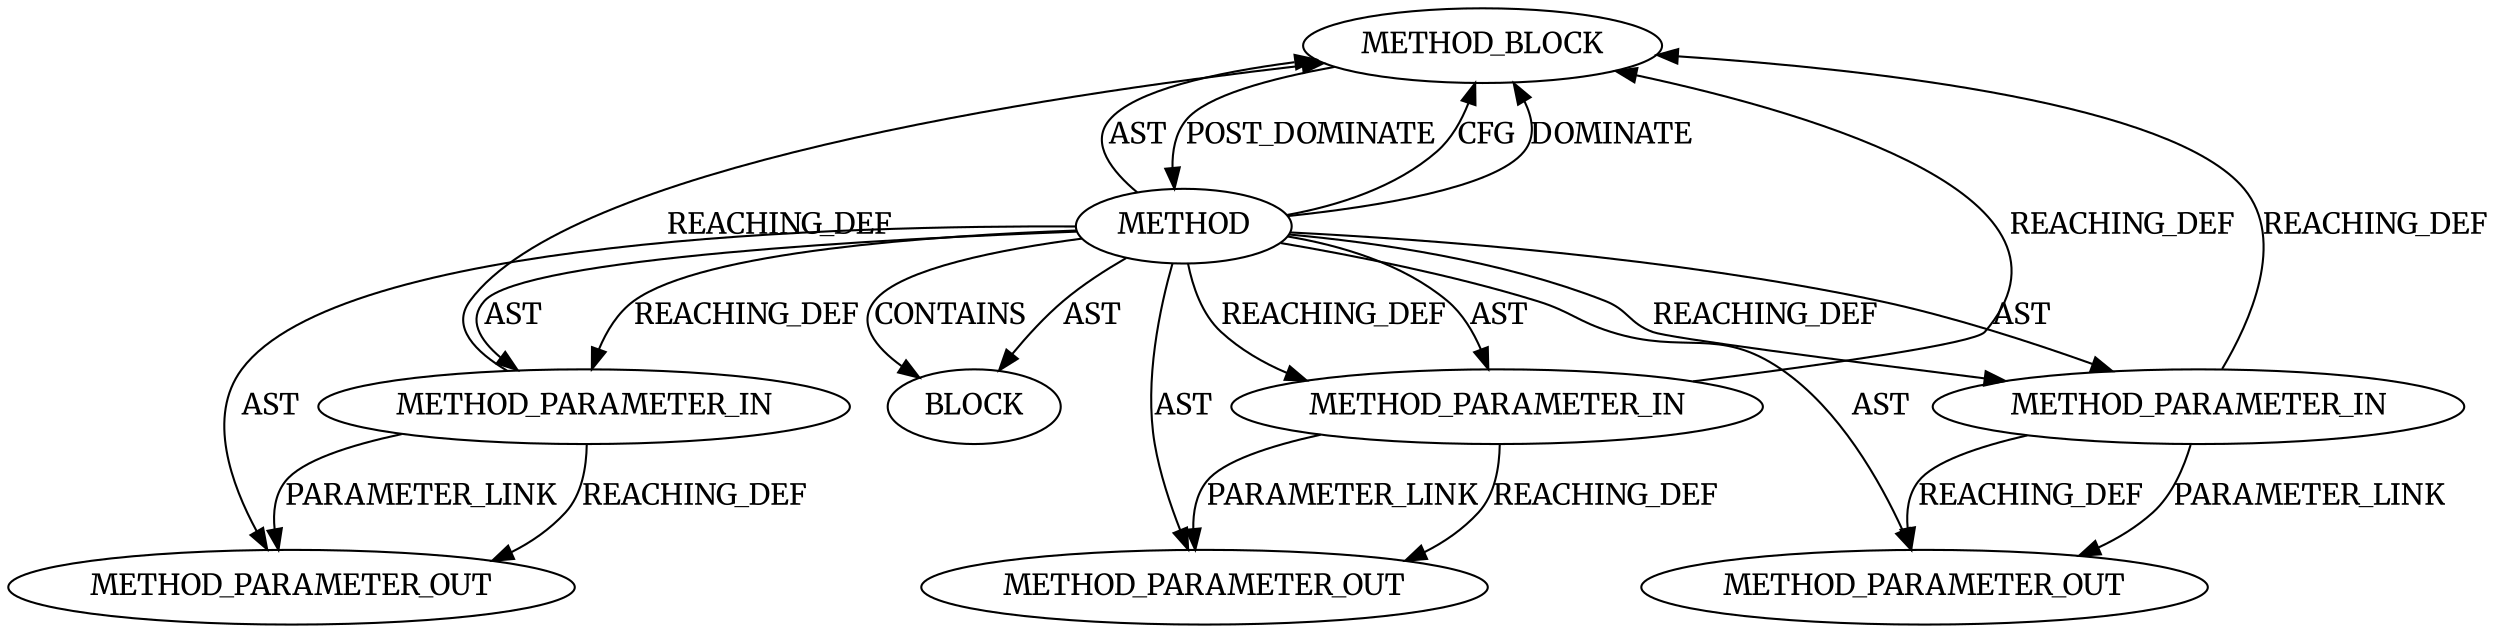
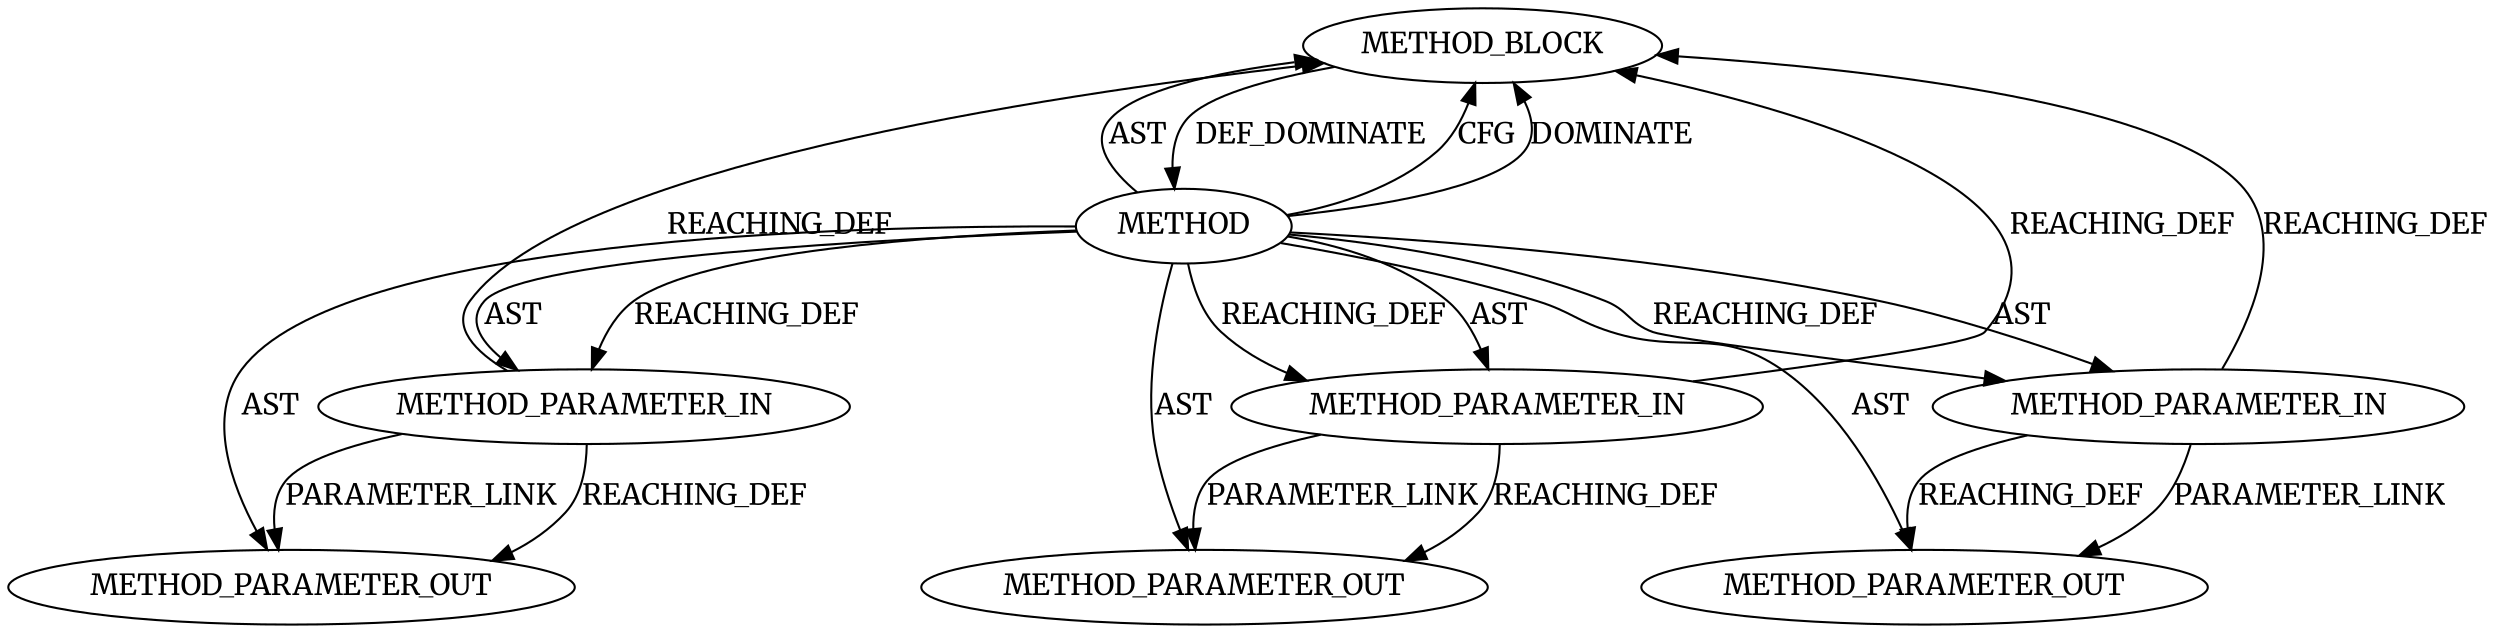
edge "METHOD_BLOCK" -> "METHOD": label "POST_DOMINATE" -> "DEF_DOMINATE"
node "BLOCK": removed
